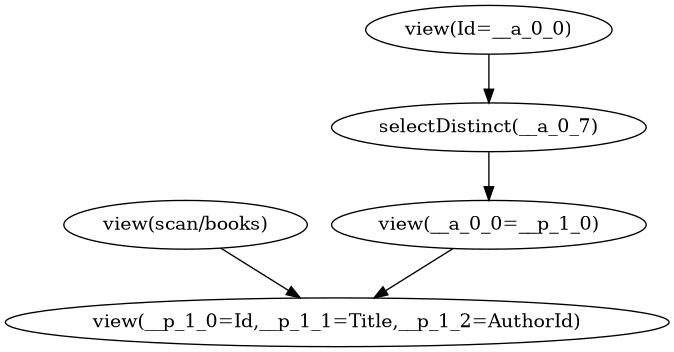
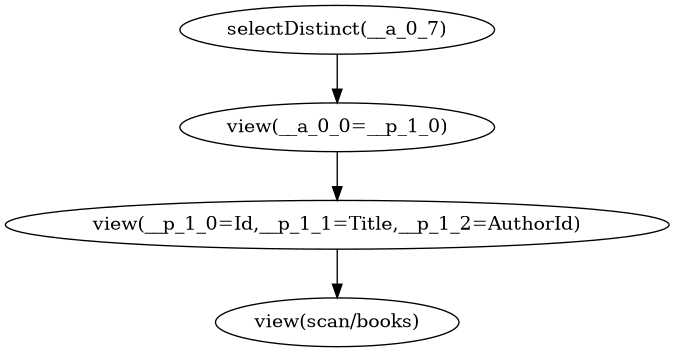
node "view(Id=__a_0_0)": removed
edge "view(scan/books)" -> "view(__p_1_0=Id,__p_1_1=Title,__p_1_2=AuthorId)": reversed
